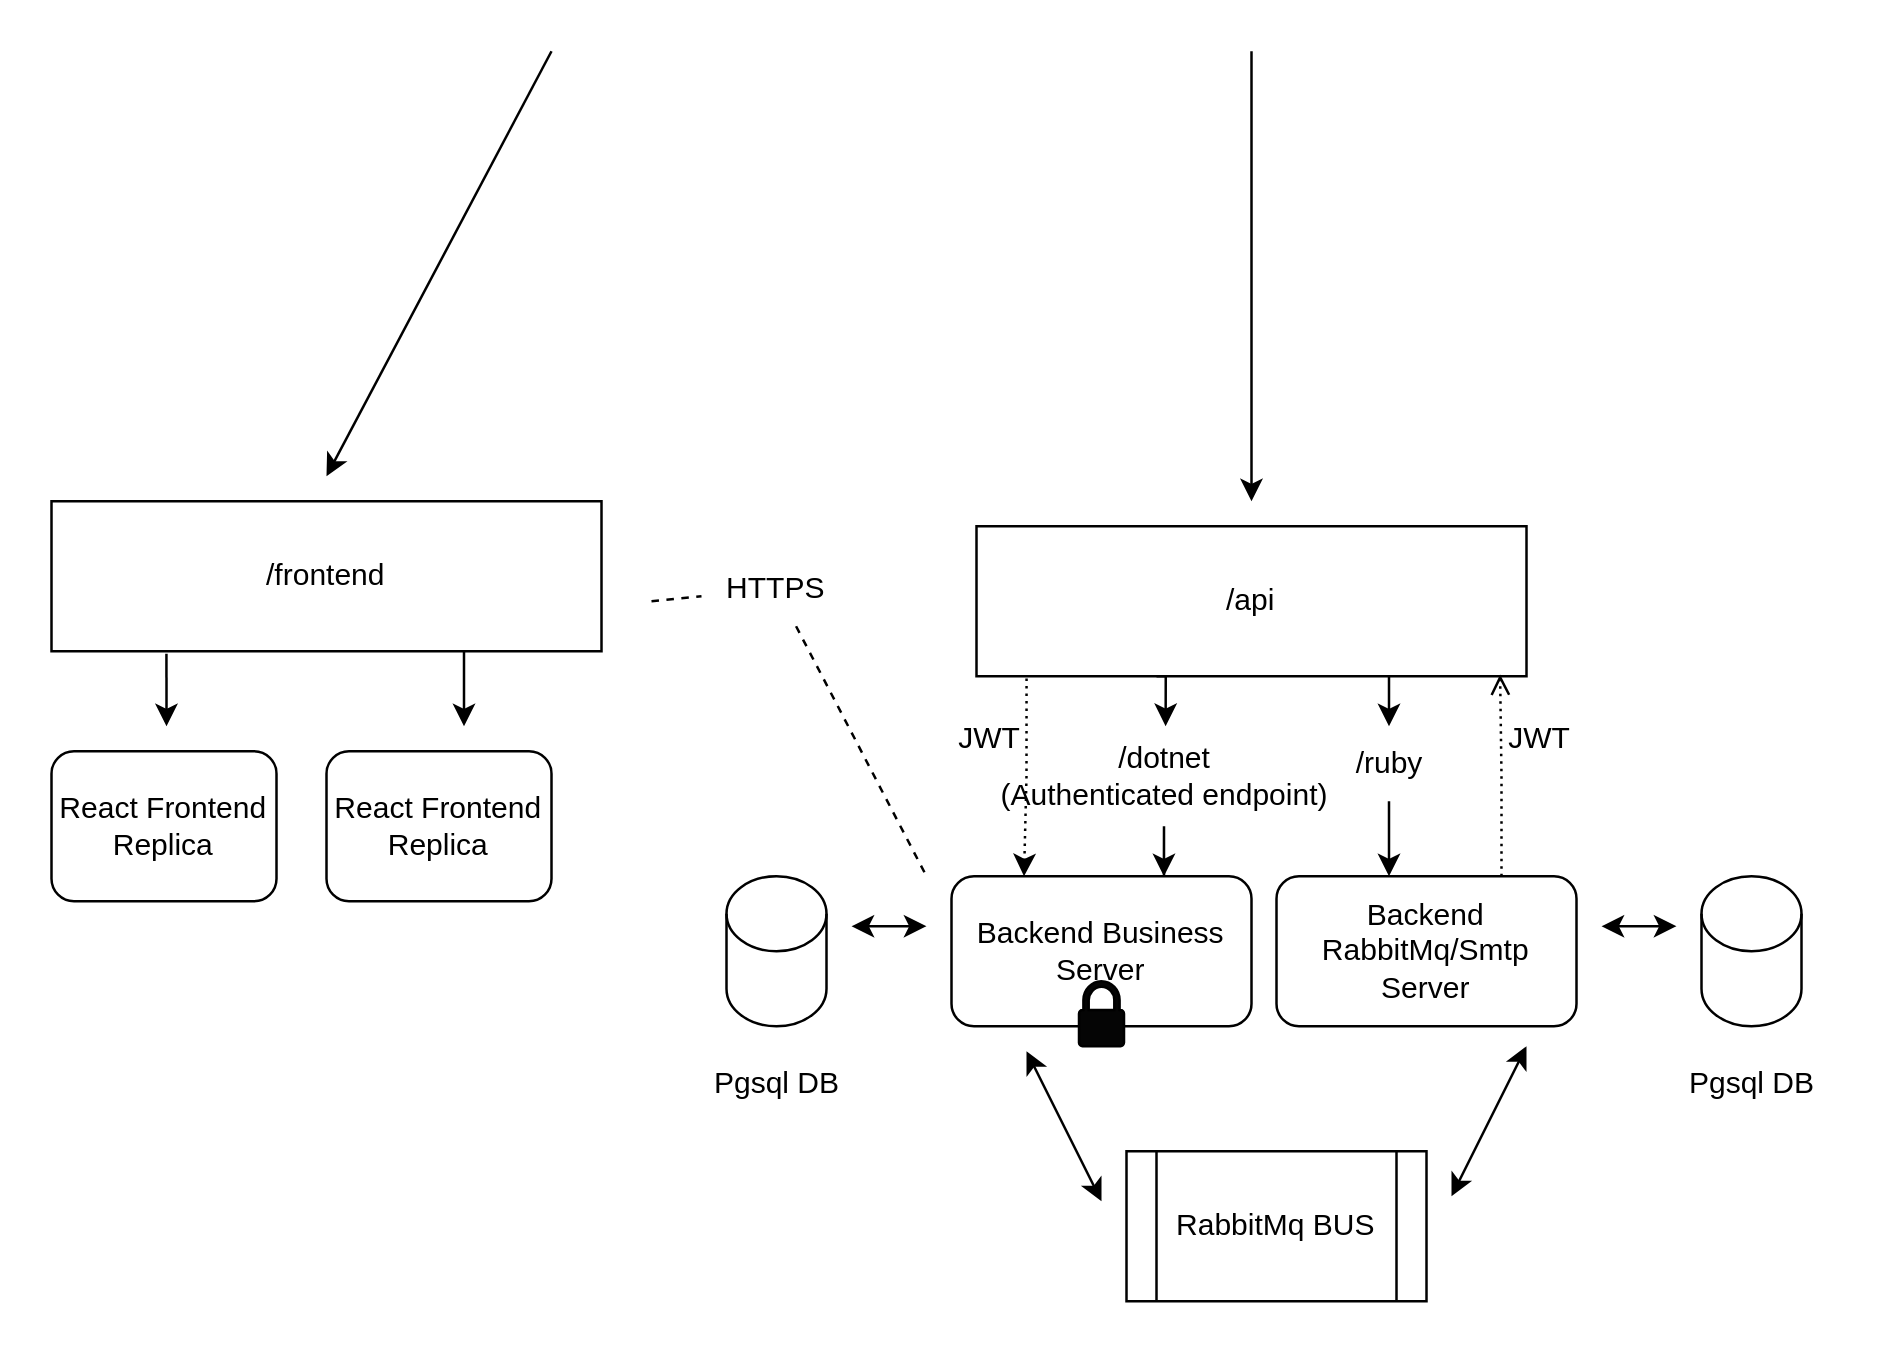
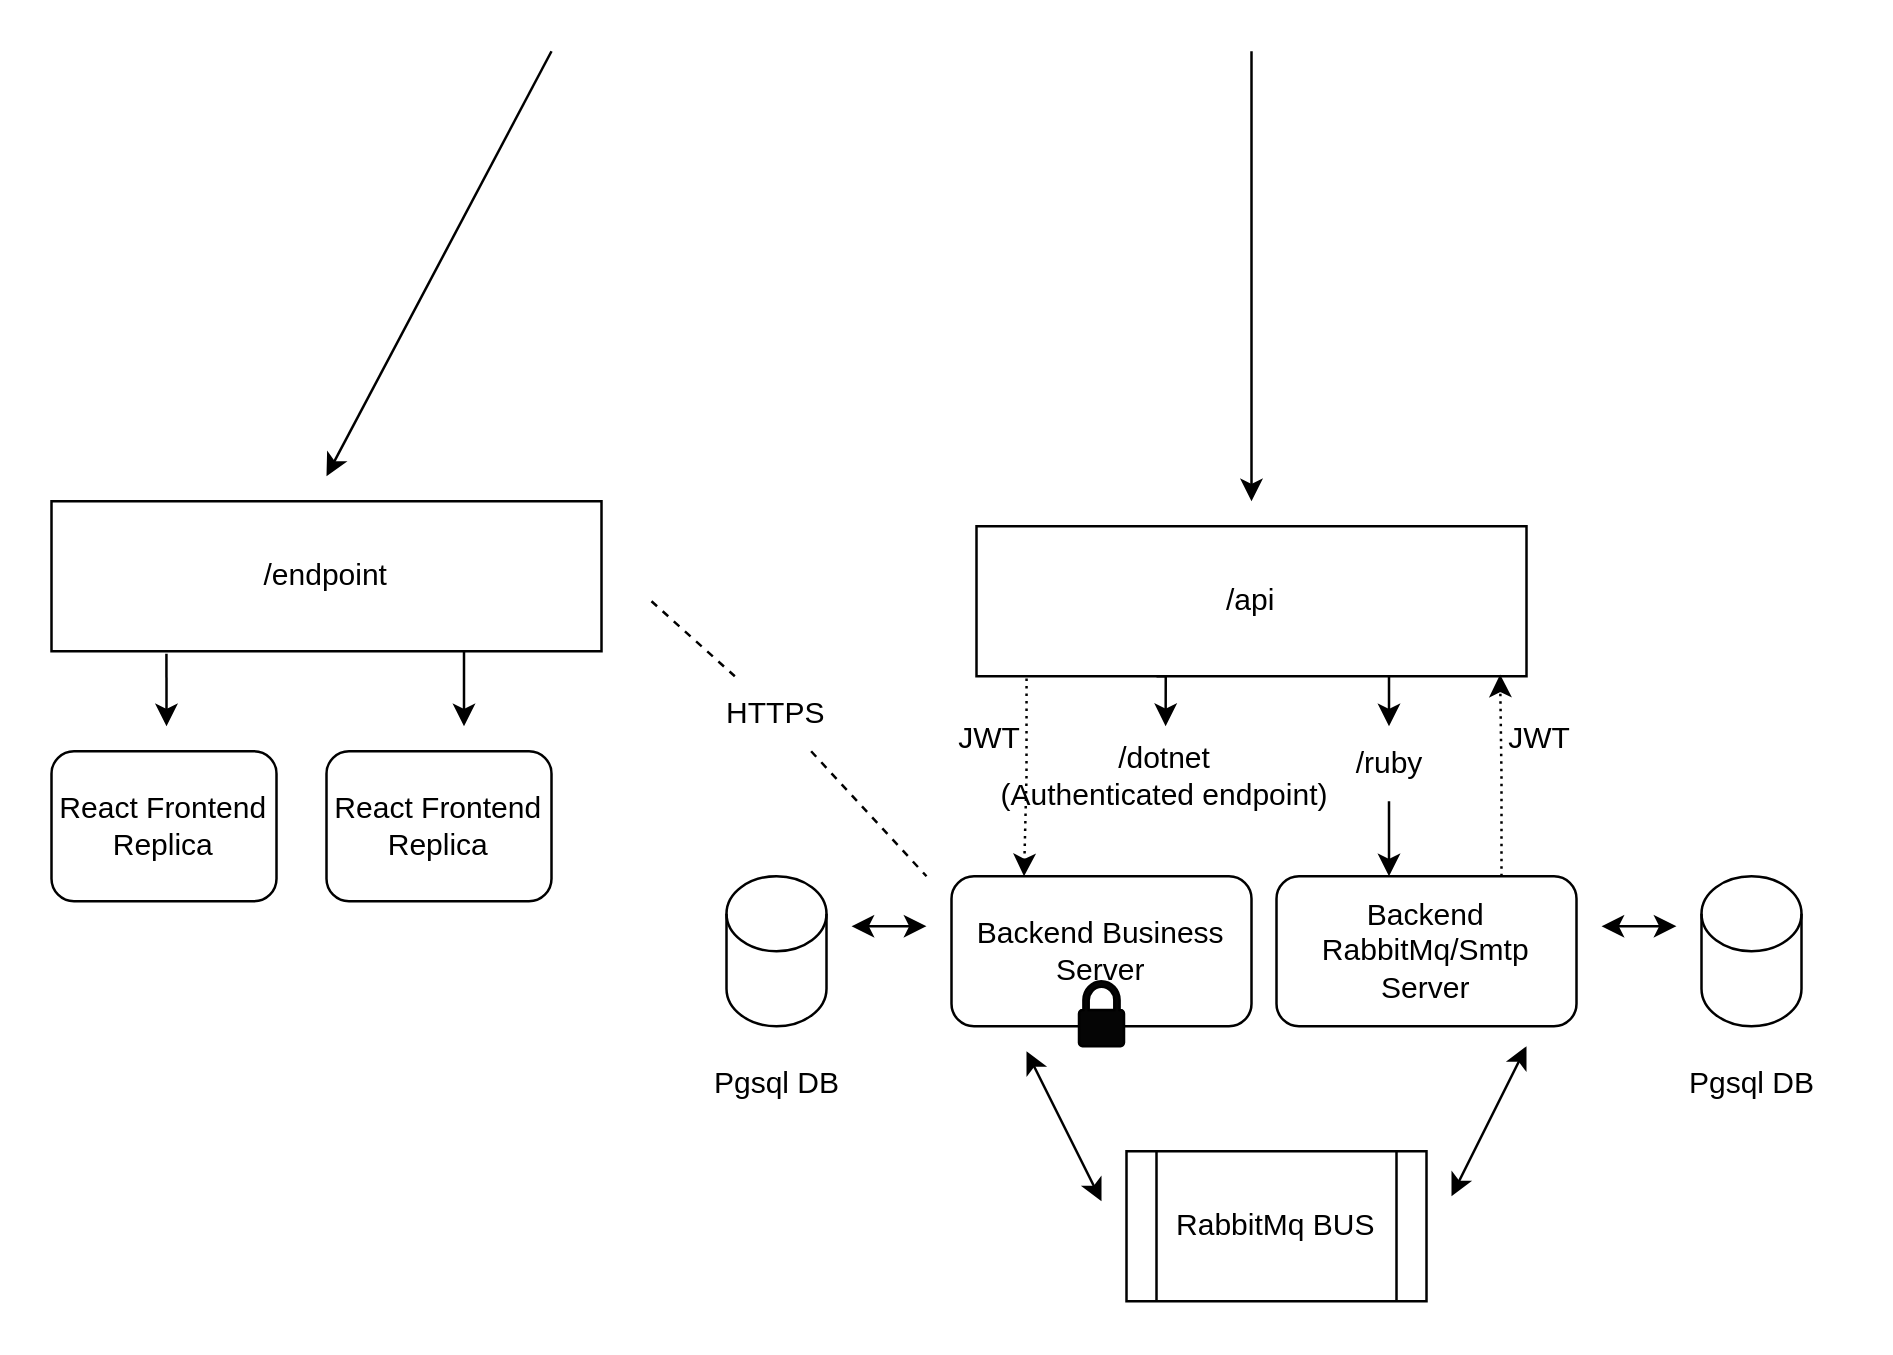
node "/frontend": label "/frontend" -> "/endpoint"
node "HTTPS": moved (776, 589) -> (776, 714)
edge "Backend RabbitMq/Smtp Server" -> "/api": arrowhead open -> classic
edge "/dotnet (Authenticated endpoint)" -> "Backend Business Server": removed
